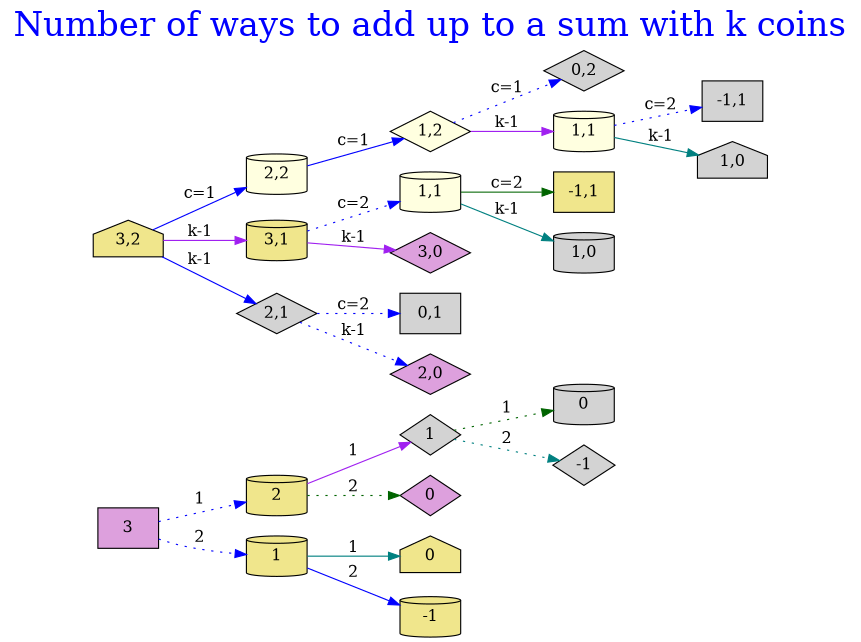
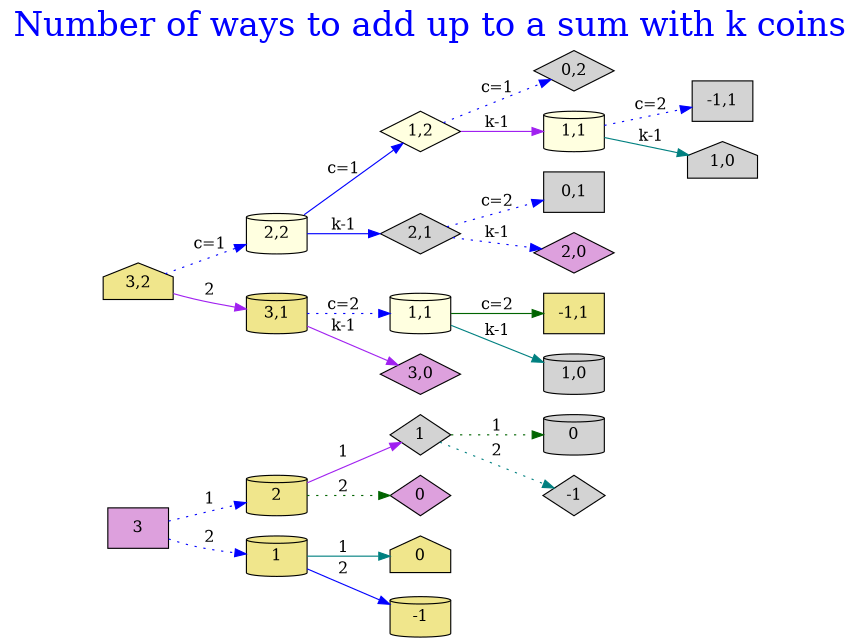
edge "3,2" -> "2,2": style solid -> dotted
edge "3,2" -> "3,1": label "k-1" -> "2"
edge "3,2" -> "2,1": now "2,2" -> "2,1"
